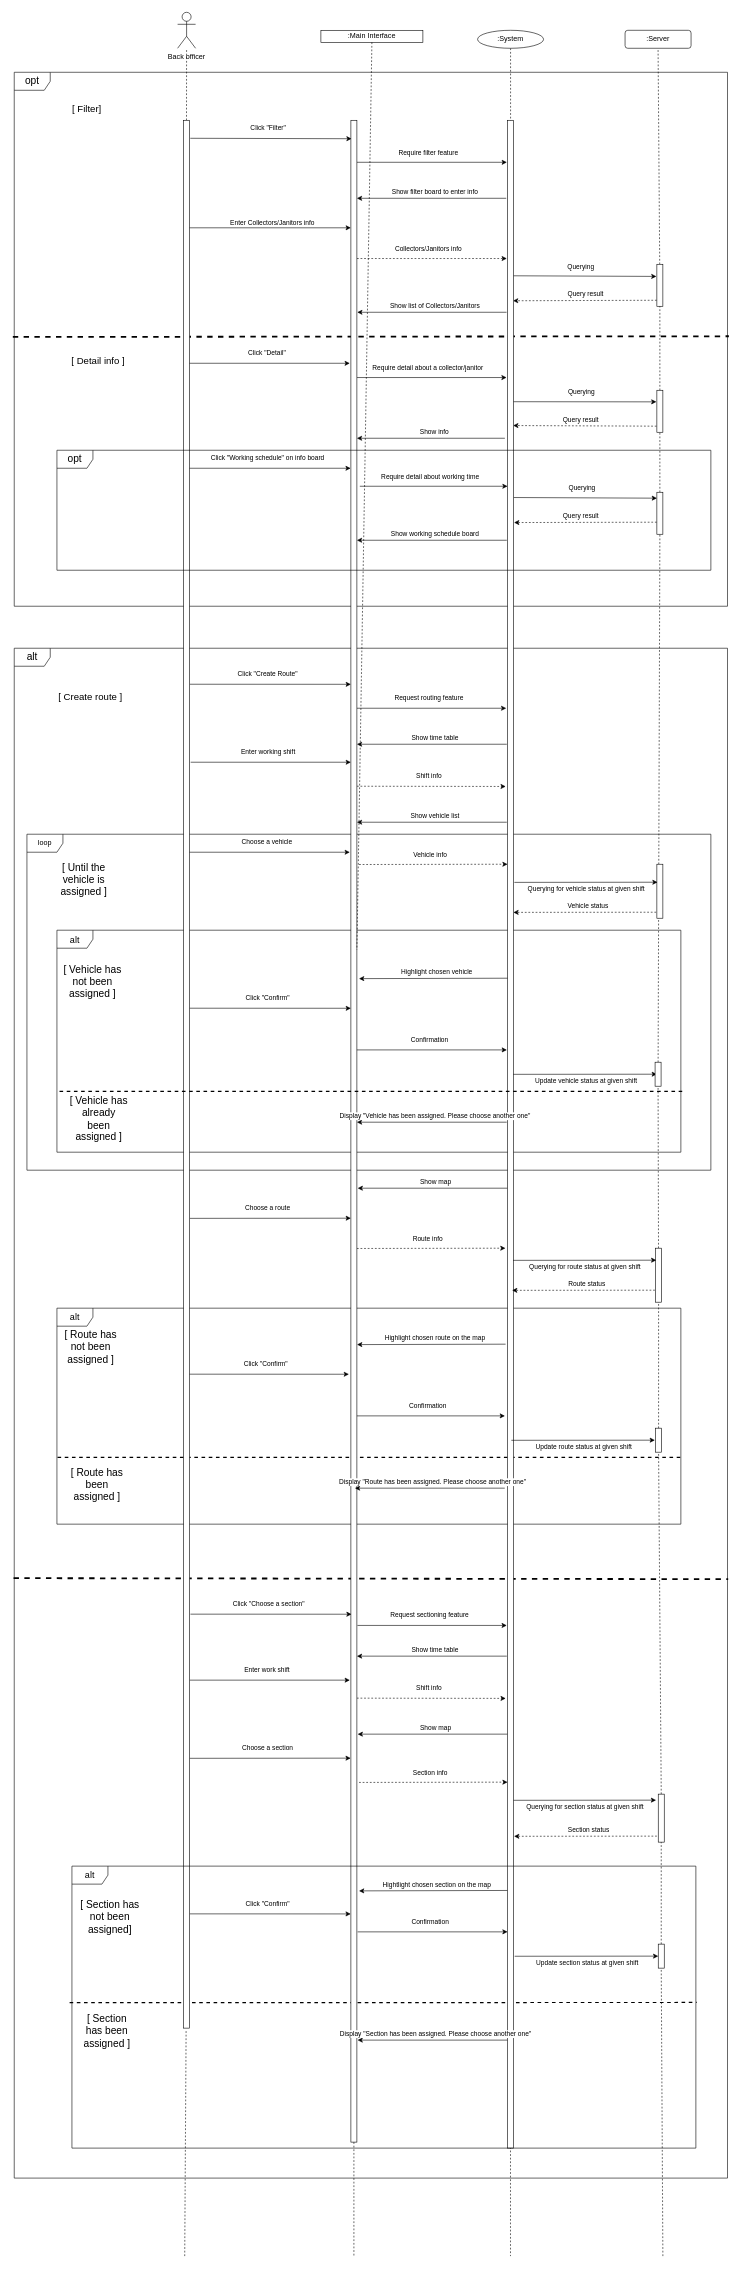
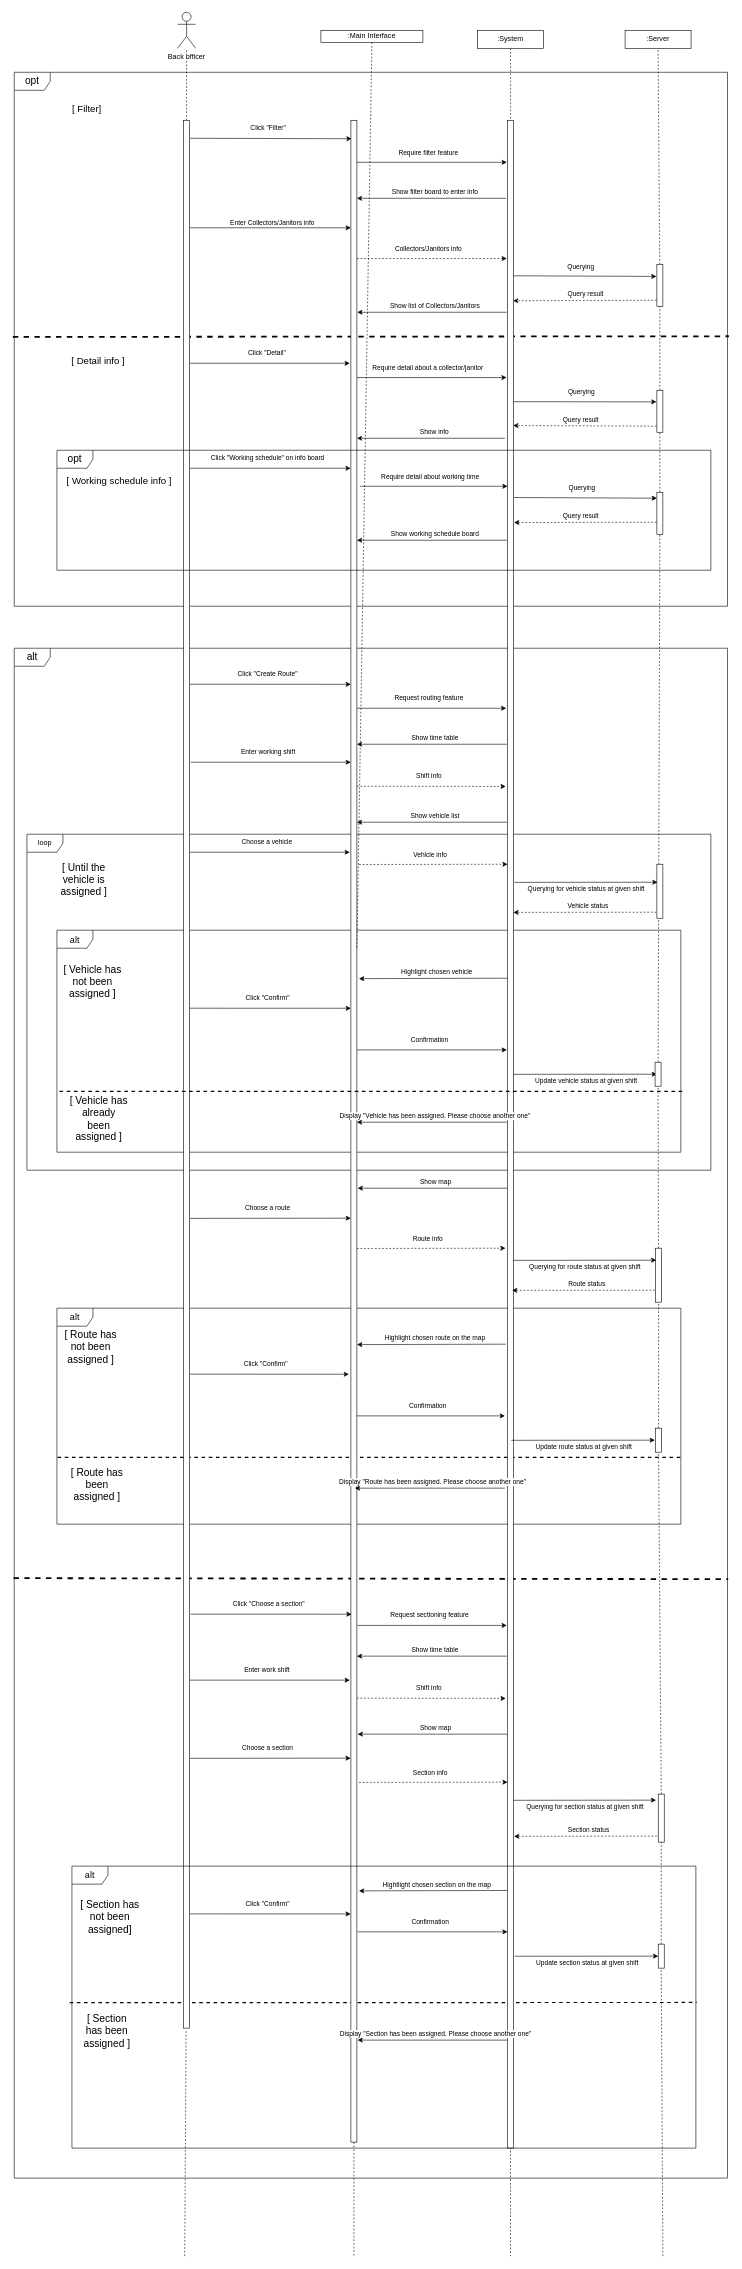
node ":System": shape ellipse -> rectangle
node ":Server": shape rounded rectangle -> rectangle
node "[ Working schedule info ]": added
node "[ Create route ]": removed
